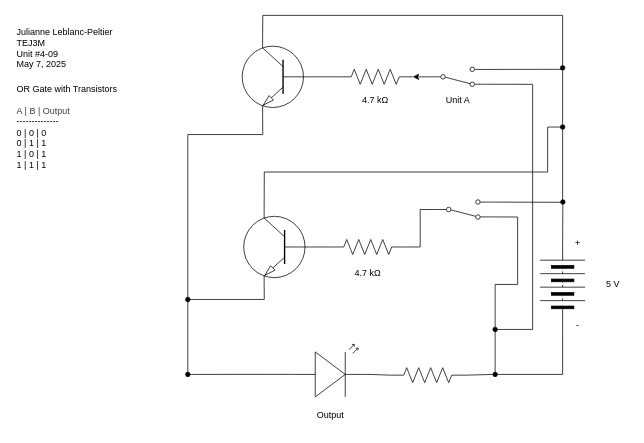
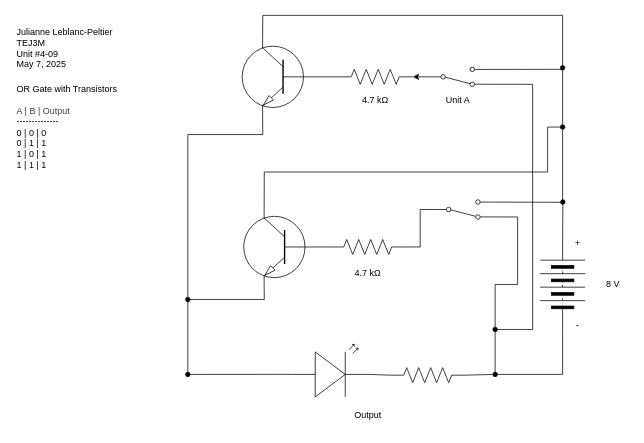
node "5 V": label "5 V" -> "8 V"
node "Output": moved (330, 416) -> (368, 416)
